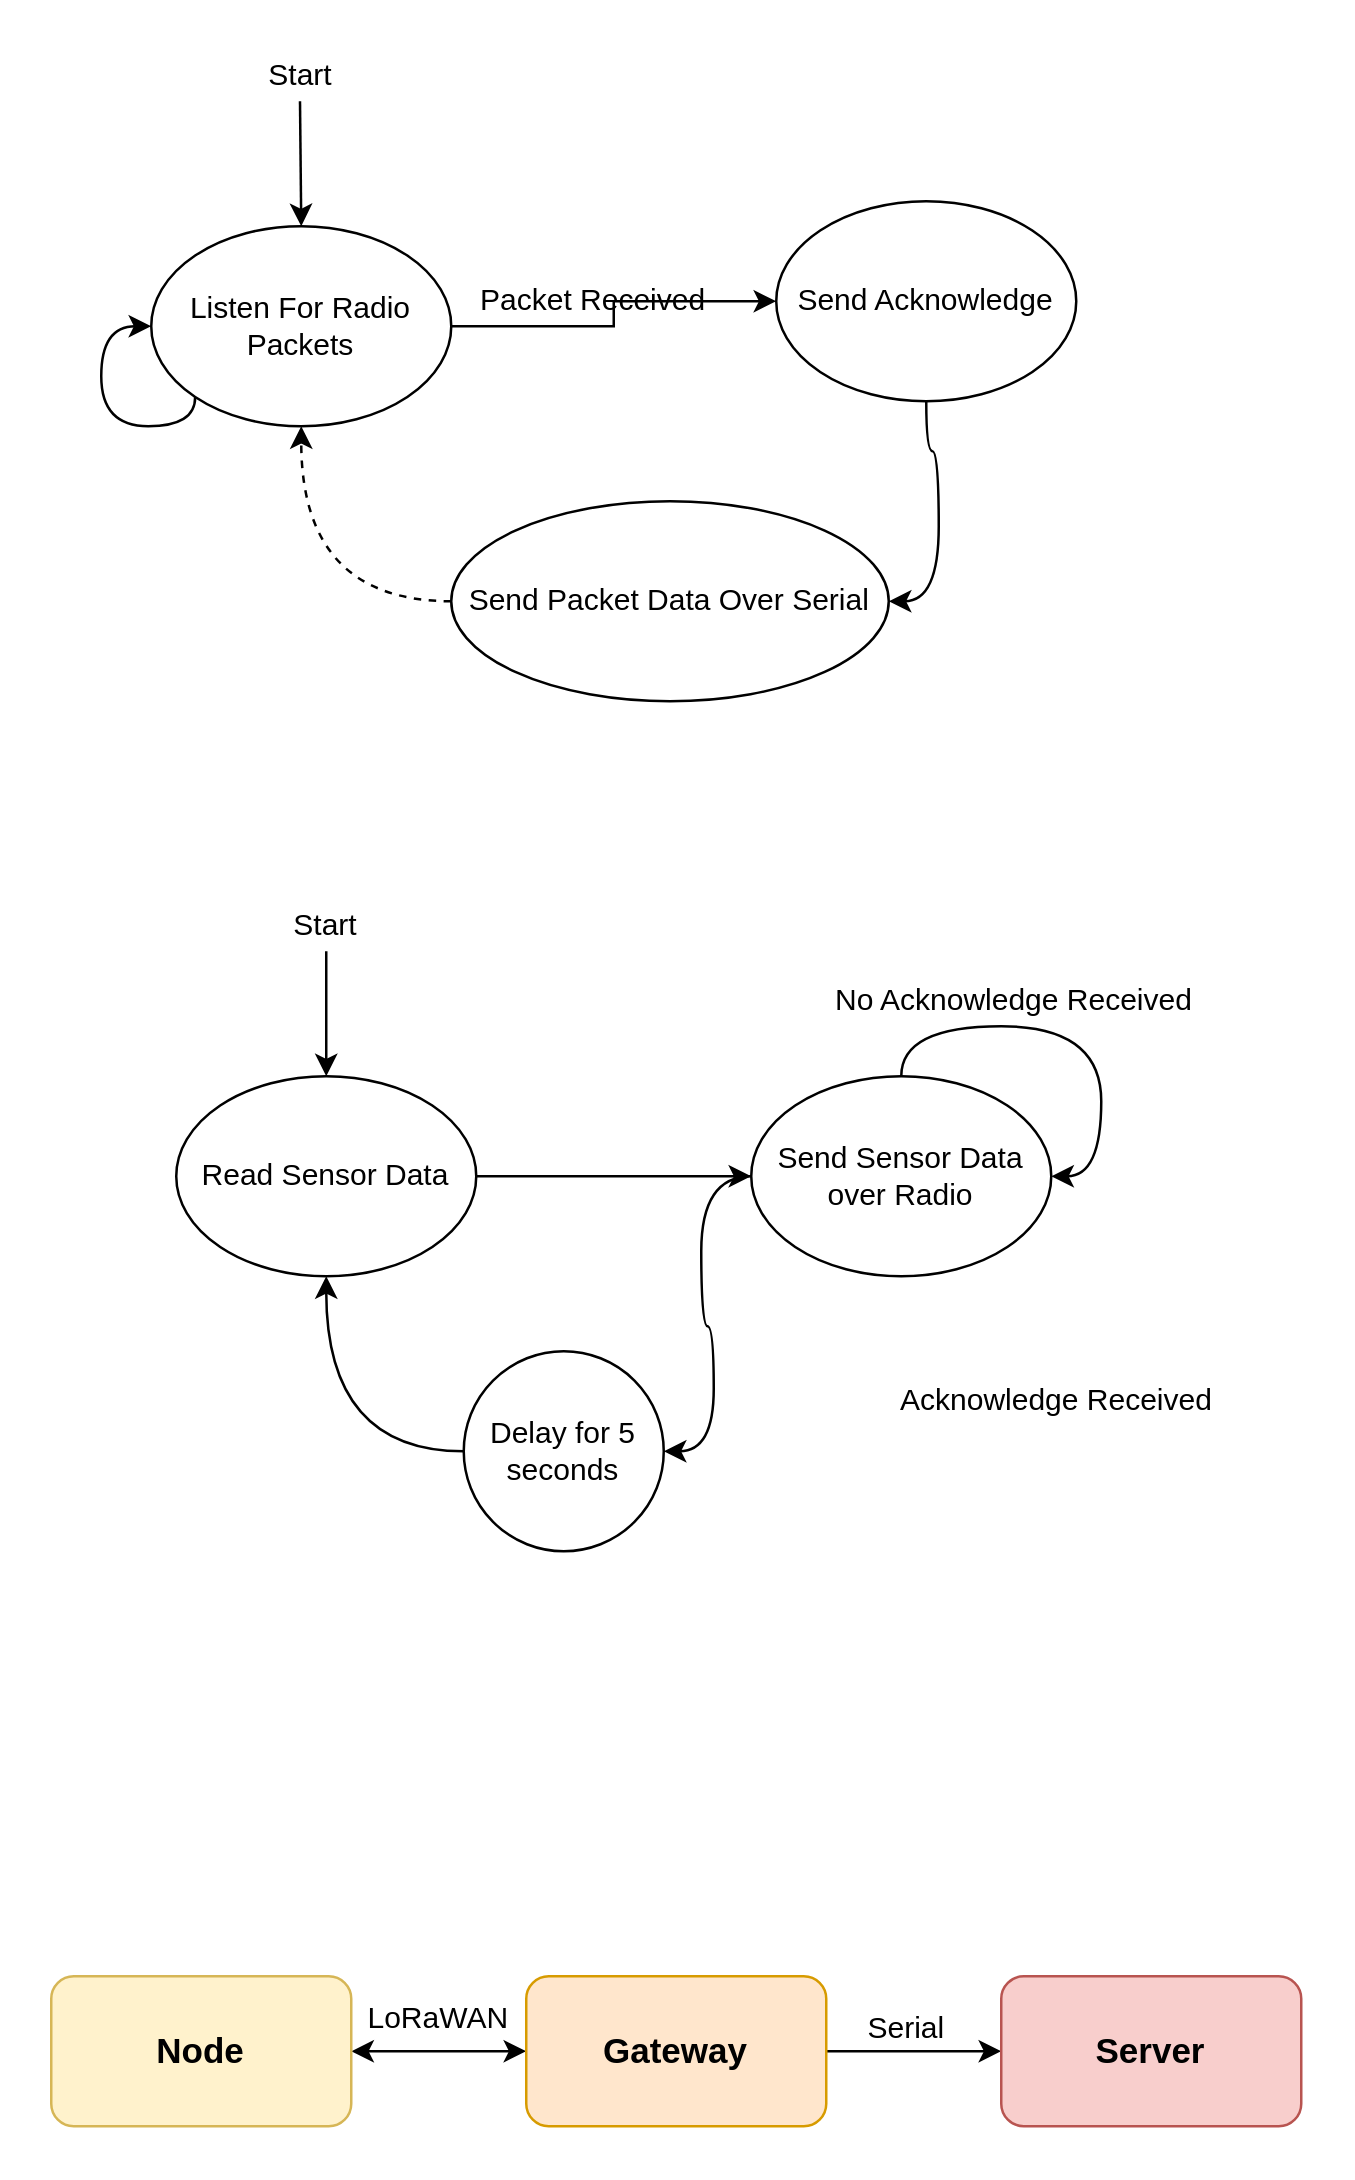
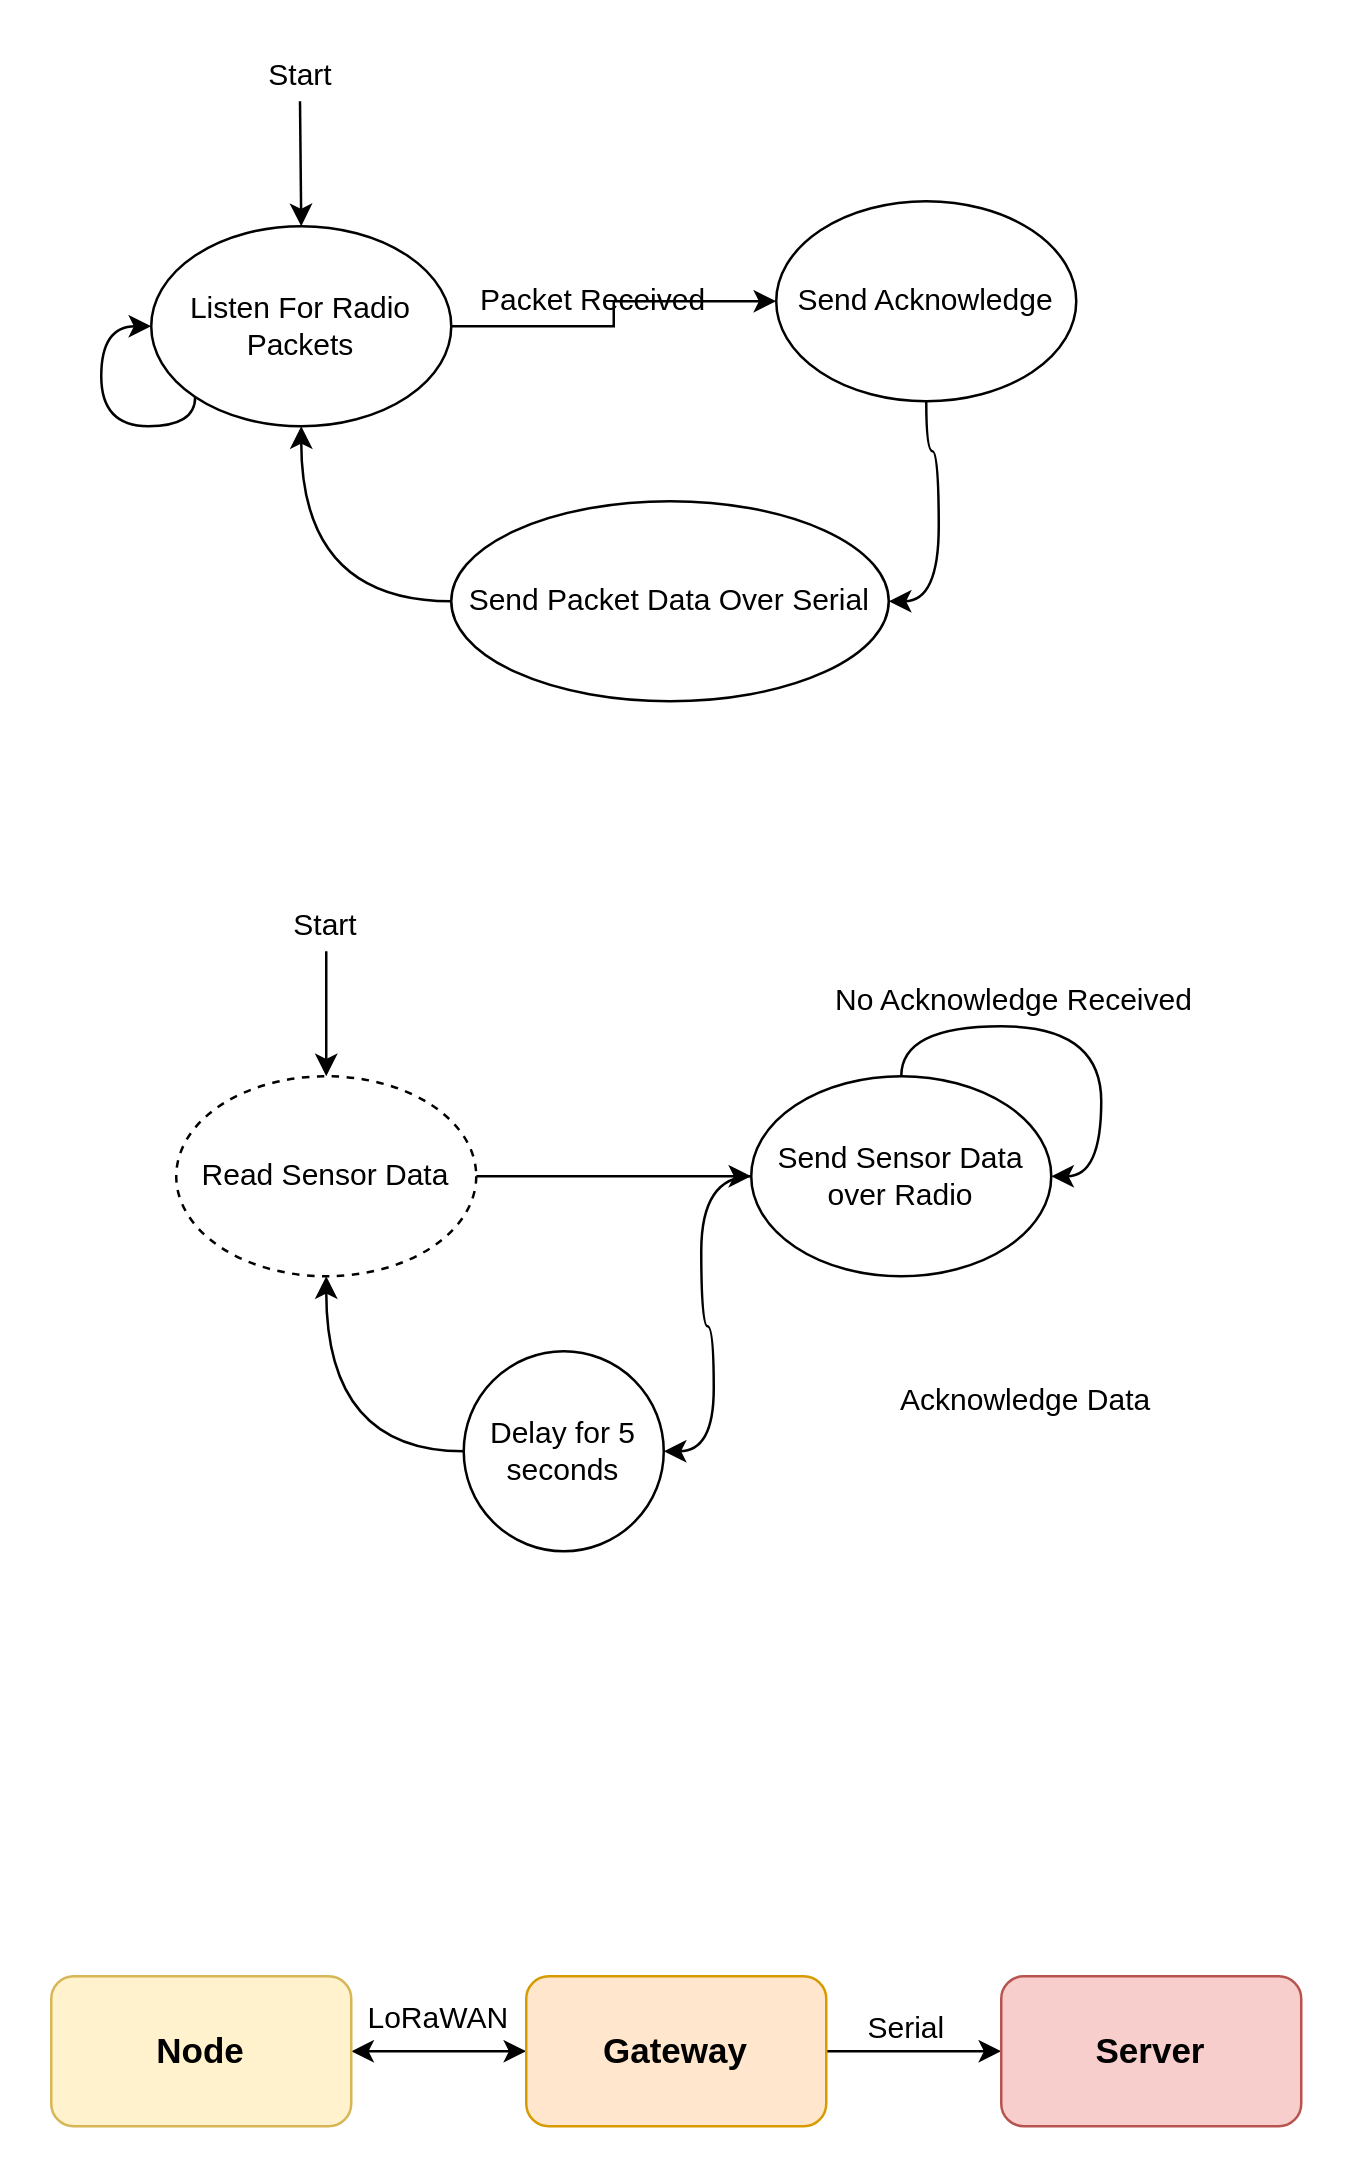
edge "Send Packet Data Over Serial" -> "Listen For Radio Packets": style dashed -> solid
node "Read Sensor Data": style solid -> dashed
node "Acknowledge Received": label "Acknowledge Received" -> "Acknowledge Data"
